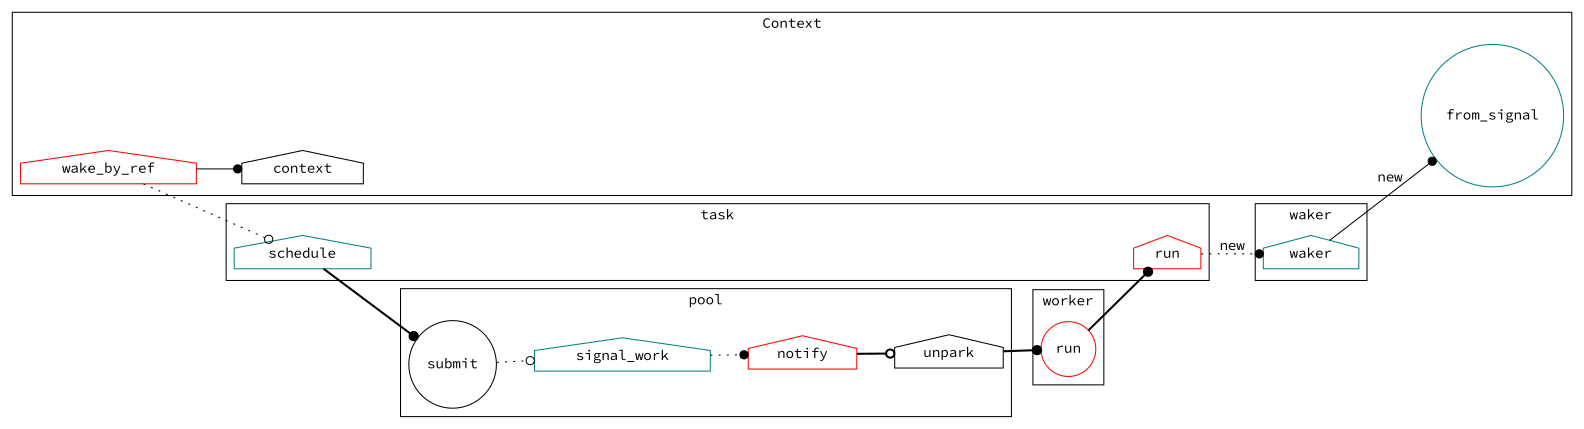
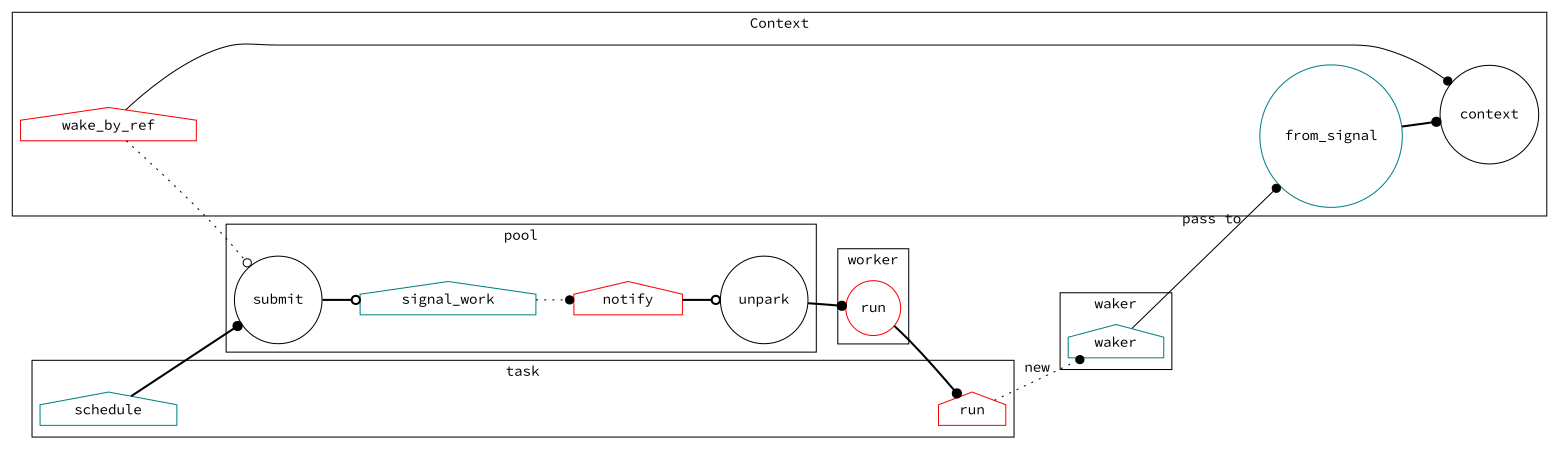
edge "from_signal" -> "context": added
node "context": shape house -> circle
edge "waker" -> "from_signal": label "new" -> "pass to"
edge "wake_by_ref" -> "schedule": now "wake_by_ref" -> "submit"
node "unpark": shape house -> circle
edge "submit" -> "signal_work": style dotted -> bold
